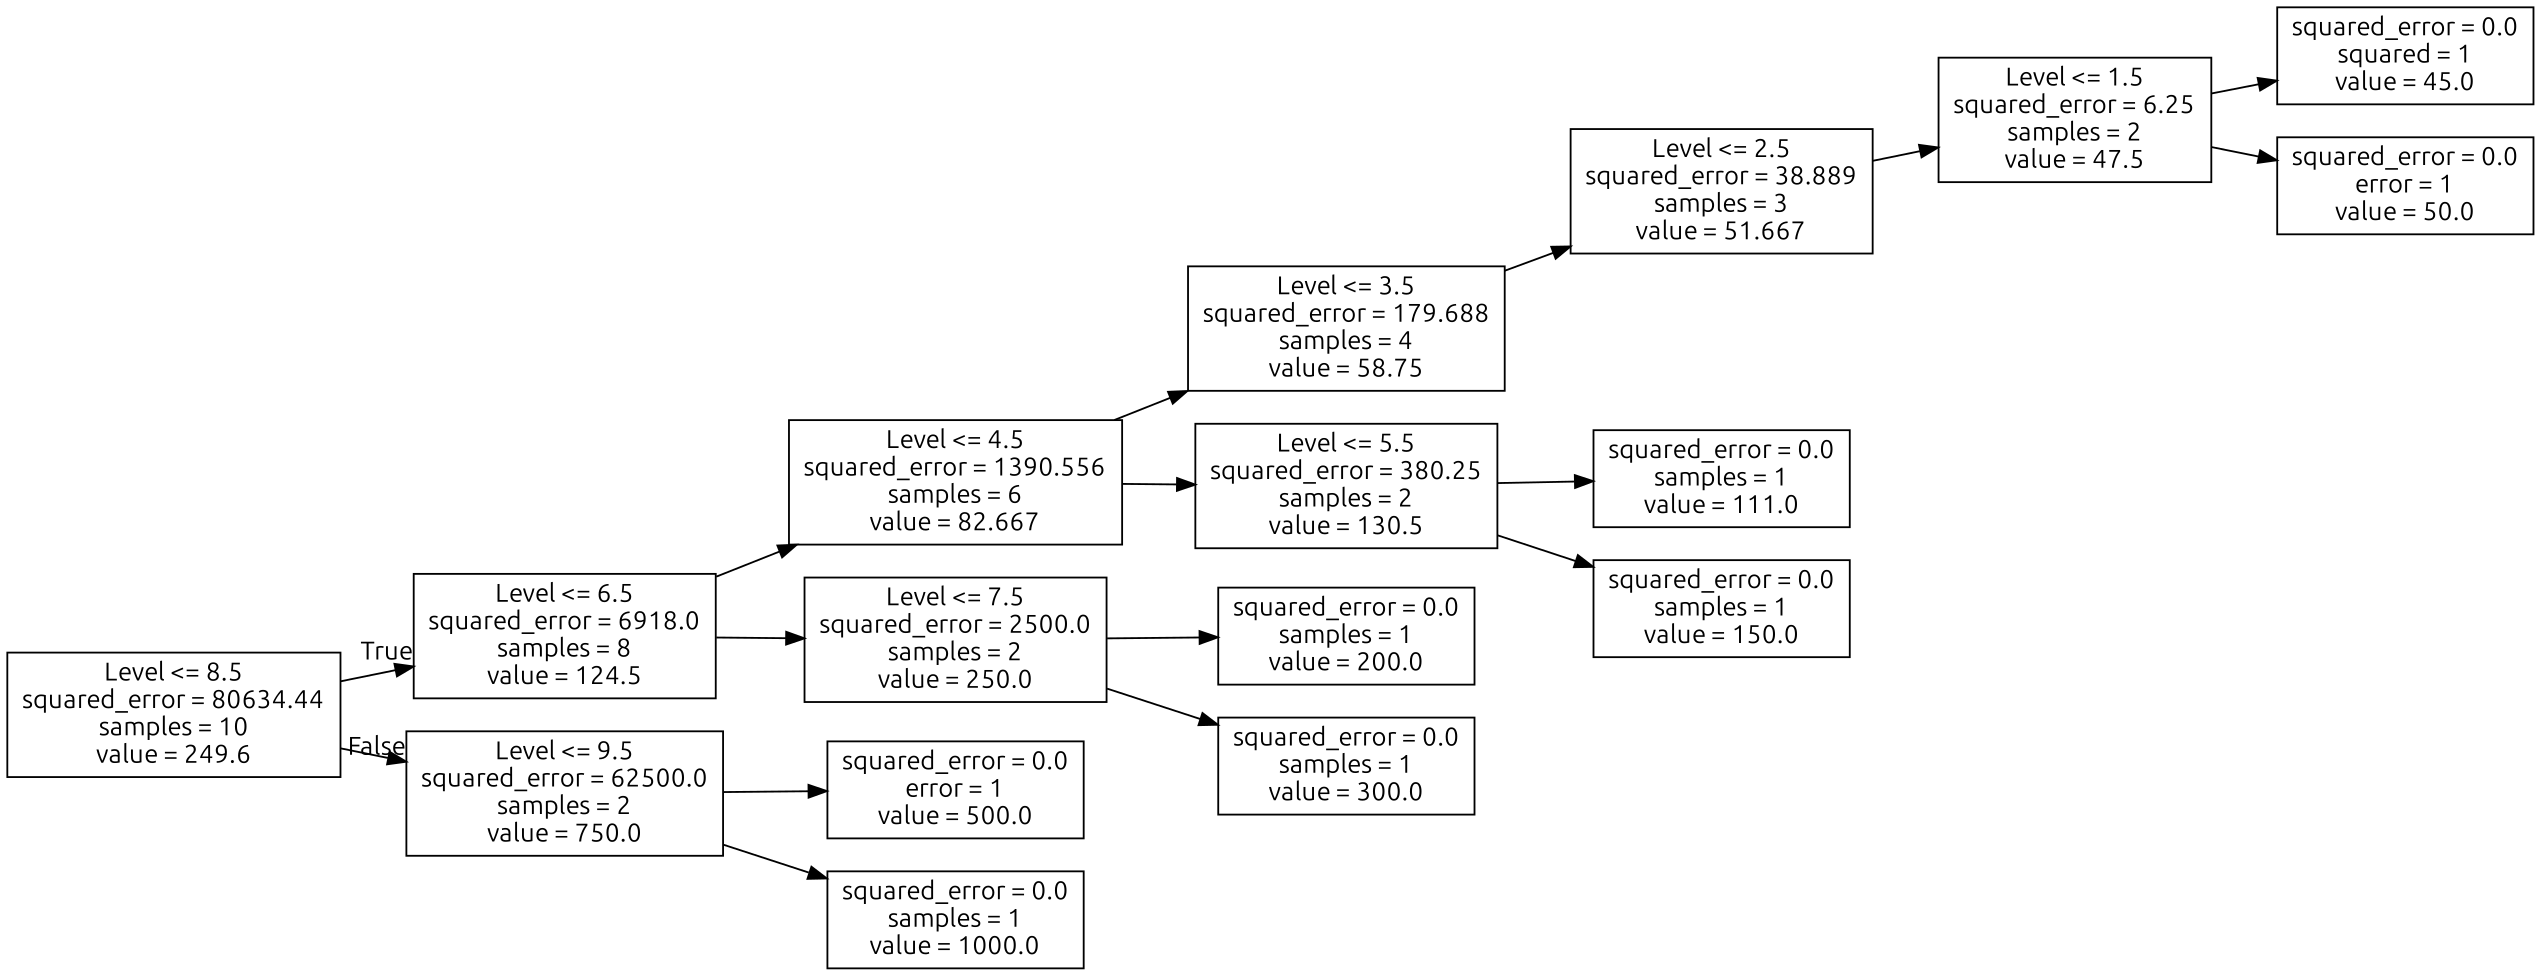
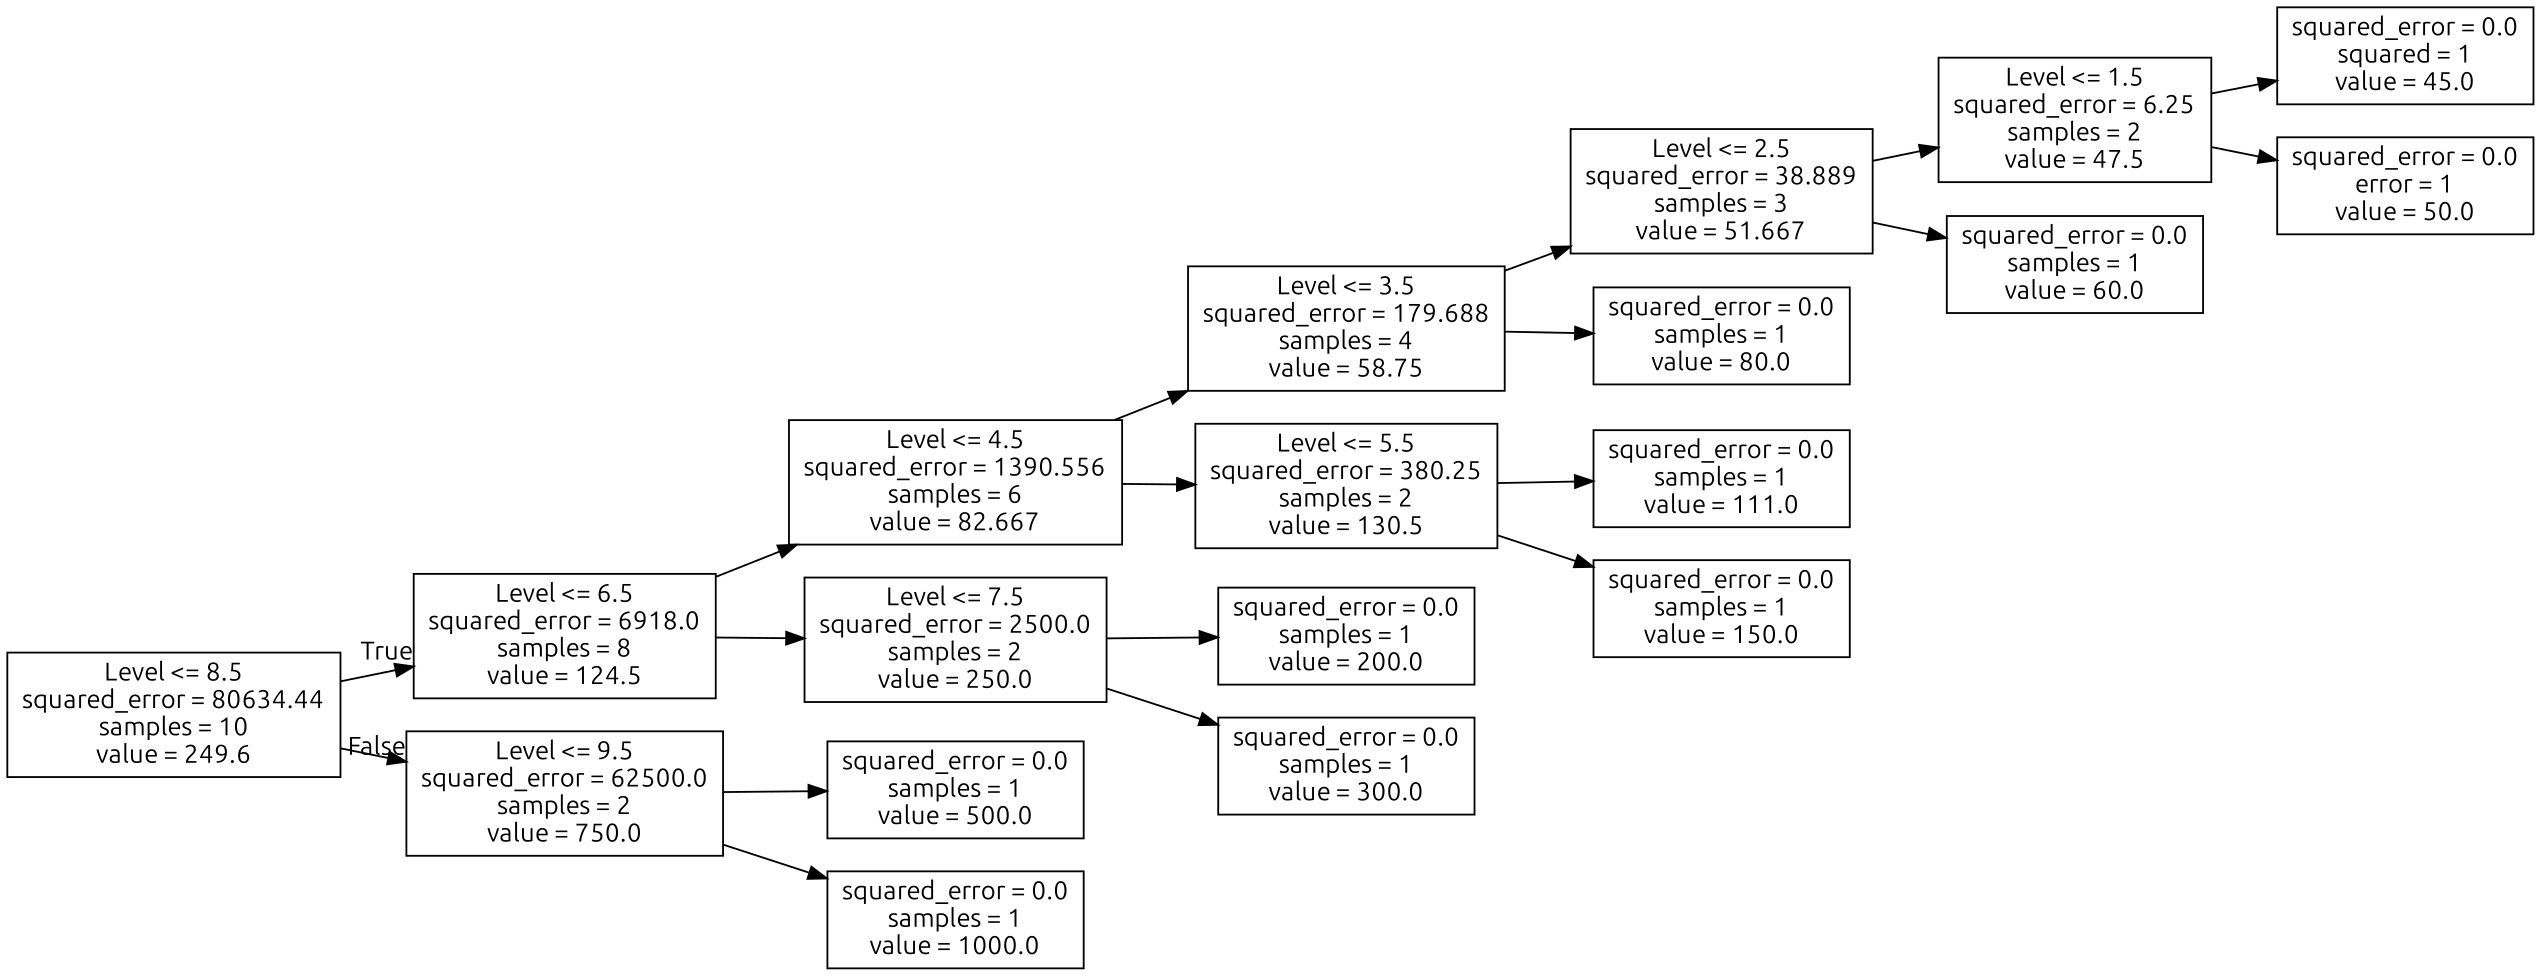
node "squared_error = 0.0 samples = 1 value = 60.0": added
node "squared_error = 0.0 samples = 1 value = 80.0": added
node "squared_error = 0.0 error = 1 value = 500.0": label "squared_error = 0.0 error = 1 value = 500.0" -> "squared_error = 0.0 samples = 1 value = 500.0"
